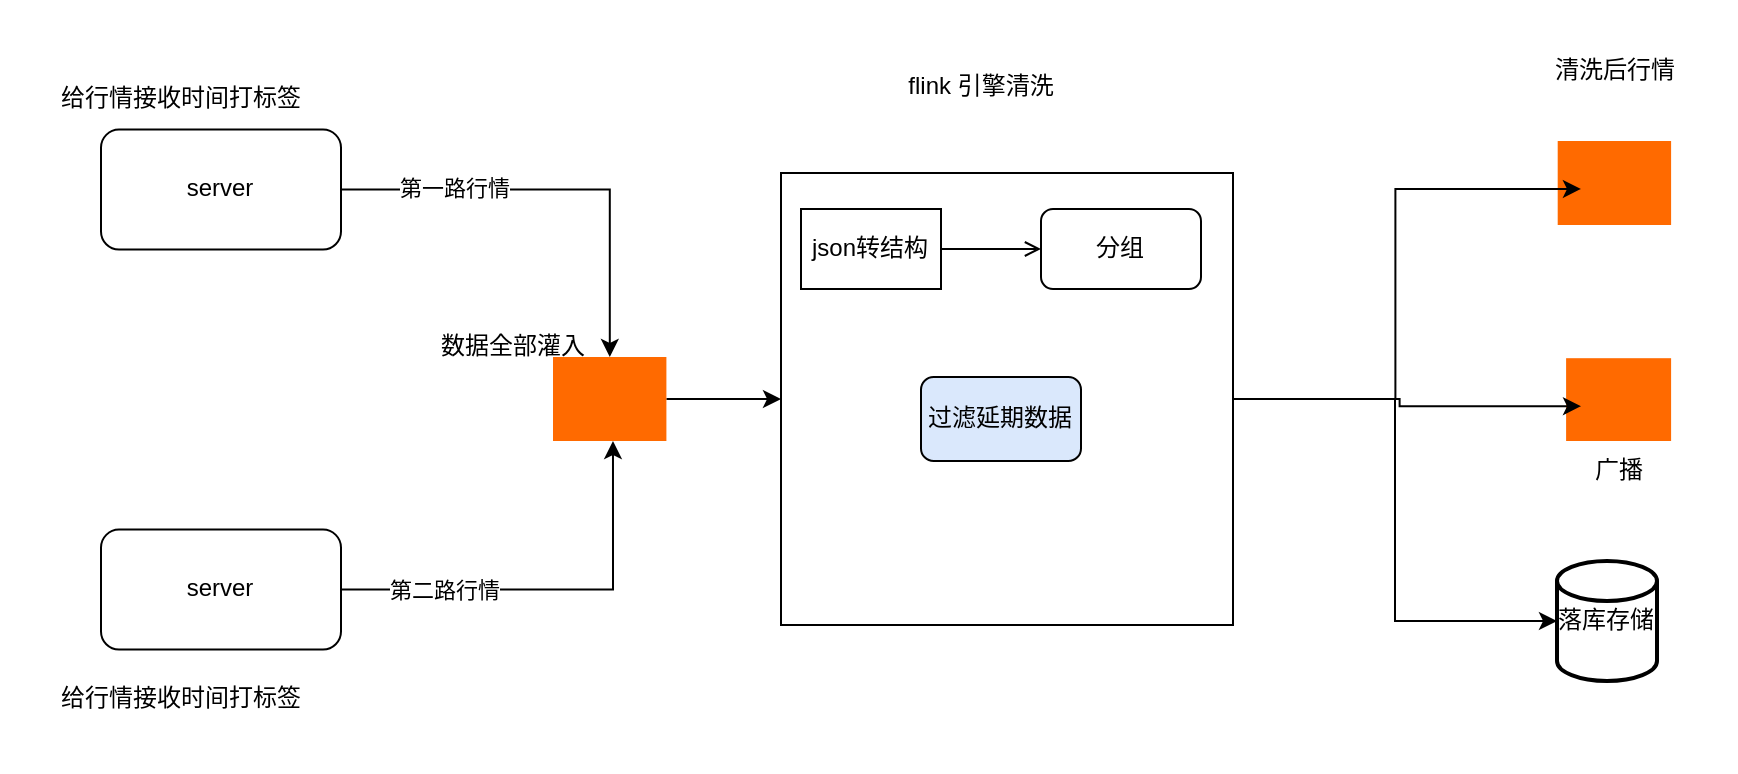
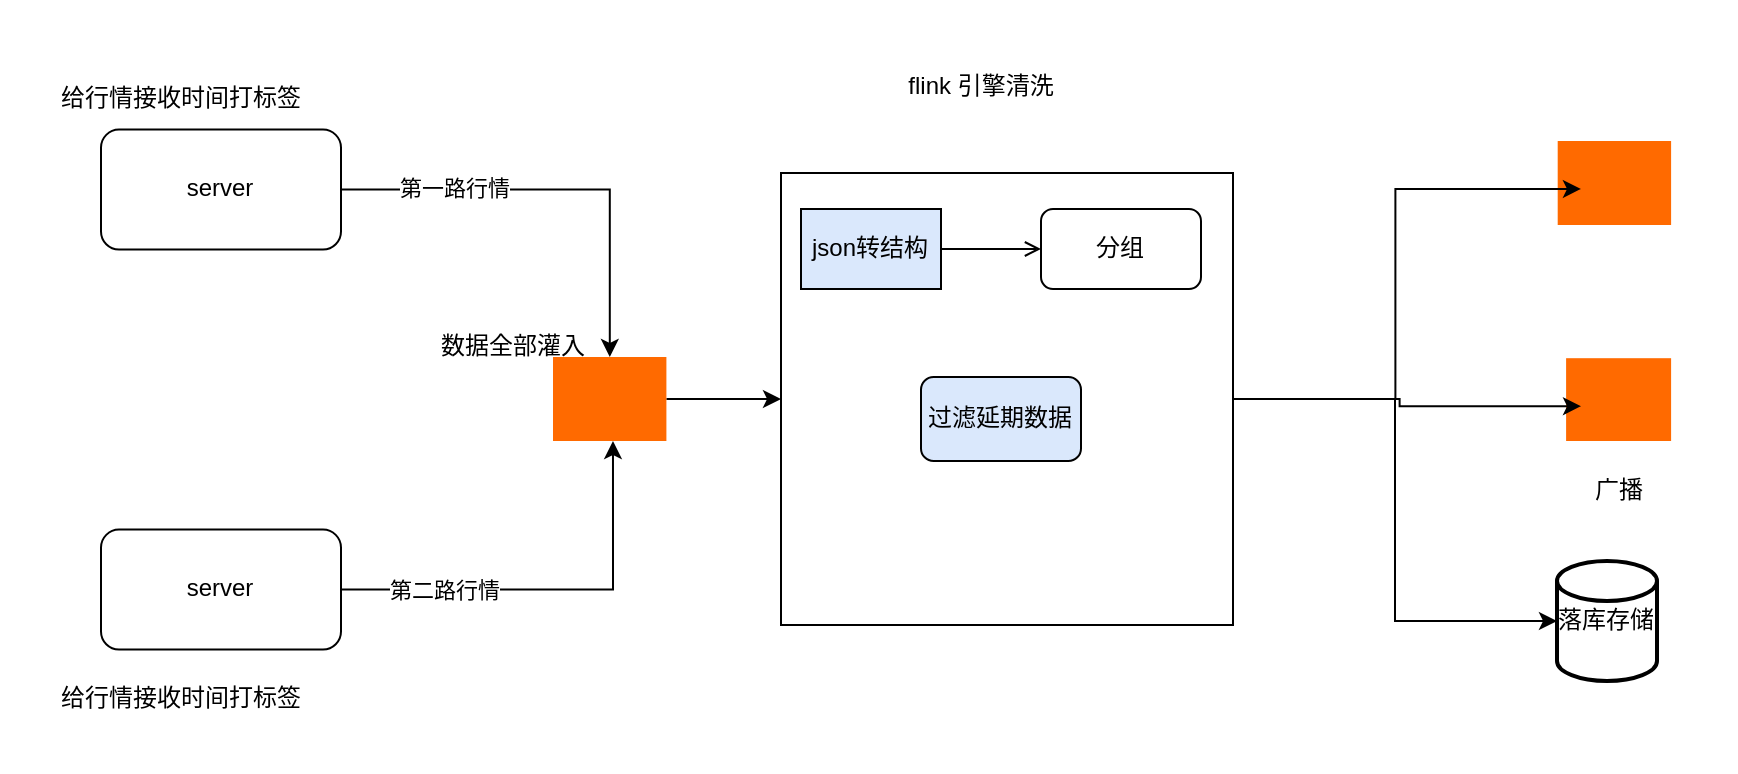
node "清洗后行情": removed
node "json转结构": fillcolor #ffffff -> #dae8fc
node "广播": moved (1619, 471) -> (1619, 491)
